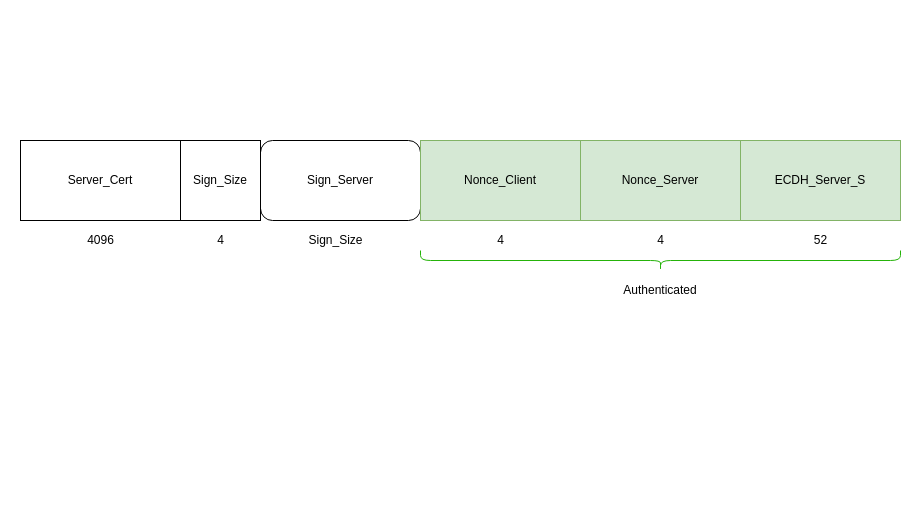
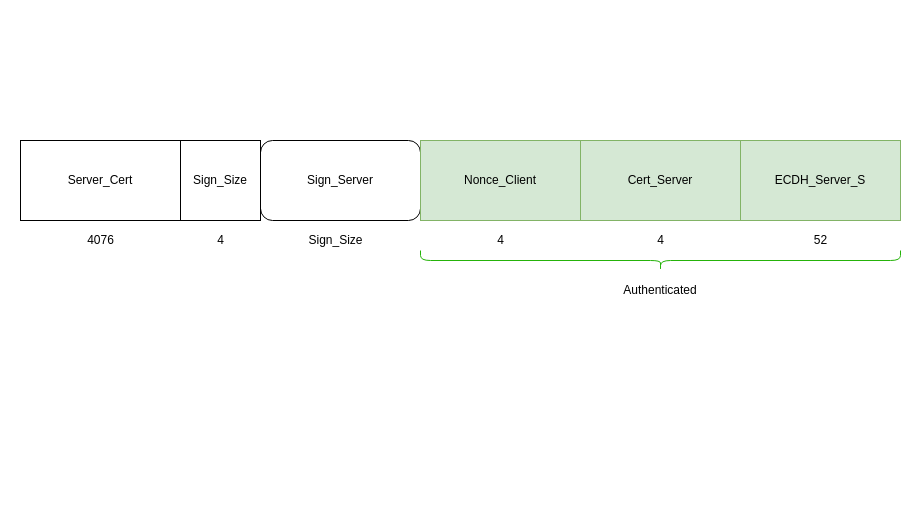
node "Nonce_Server": label "Nonce_Server" -> "Cert_Server"
node "4096": label "4096" -> "4076"
